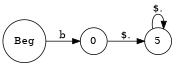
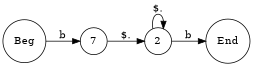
node "0": label "0" -> "7"
node "5": label "5" -> "2"
node "End": added
